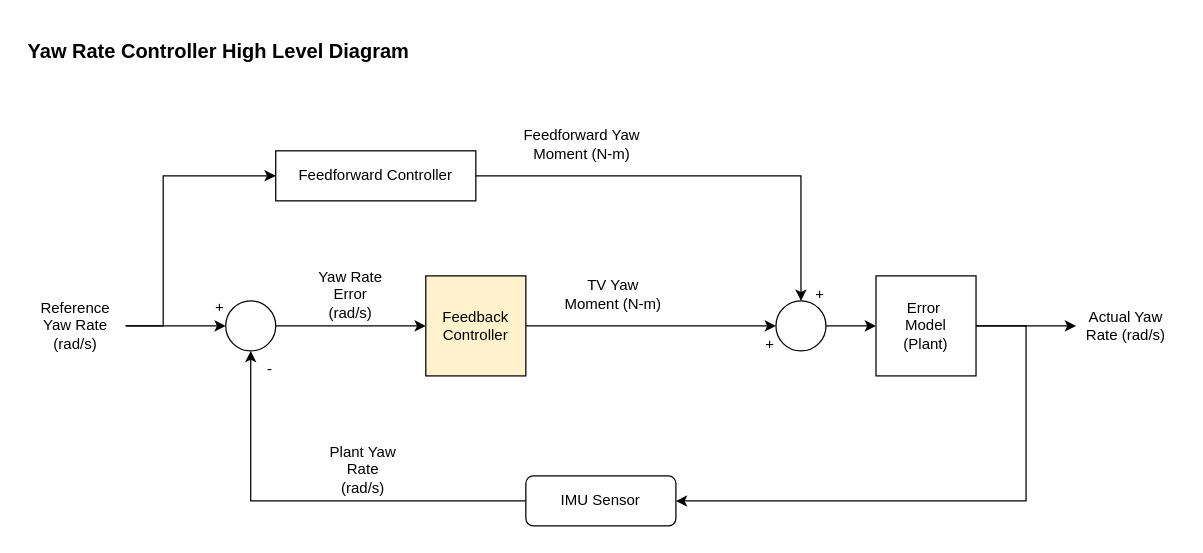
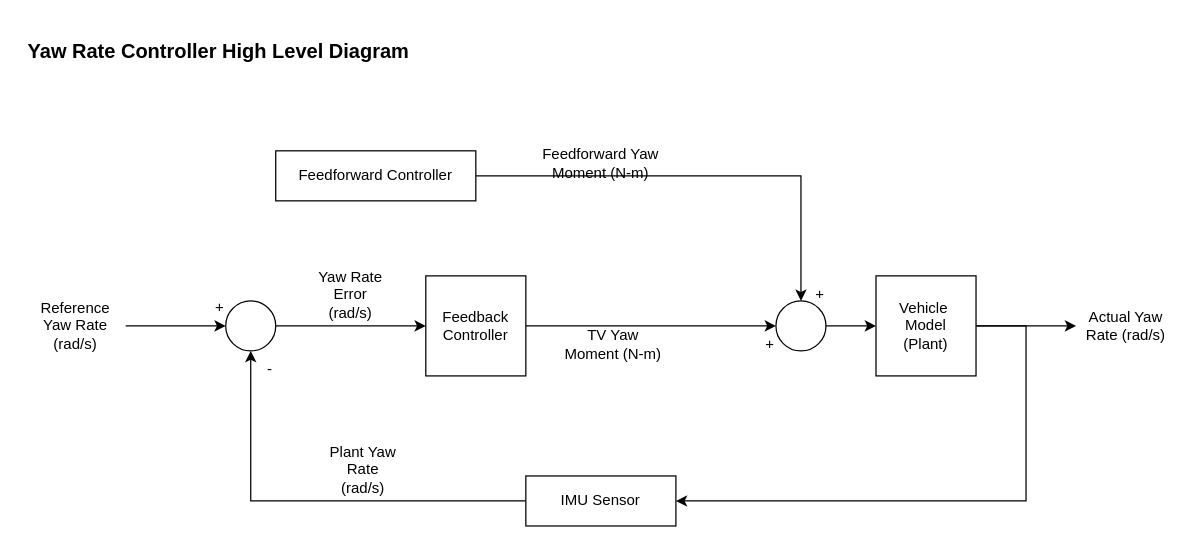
node "Feedforward Yaw Moment (N-m)": moved (582, 144) -> (601, 163)
edge "Reference Yaw Rate (rad/s)" -> "Feedforward Controller": removed
node "TV Yaw Moment (N-m)": moved (613, 294) -> (613, 344)
node "Feedback Controller": fillcolor #fff2cc -> #ffffff
node "Error Model (Plant)": label "Error Model (Plant)" -> "Vehicle Model (Plant)"
node "IMU Sensor": shape rounded rectangle -> rectangle
